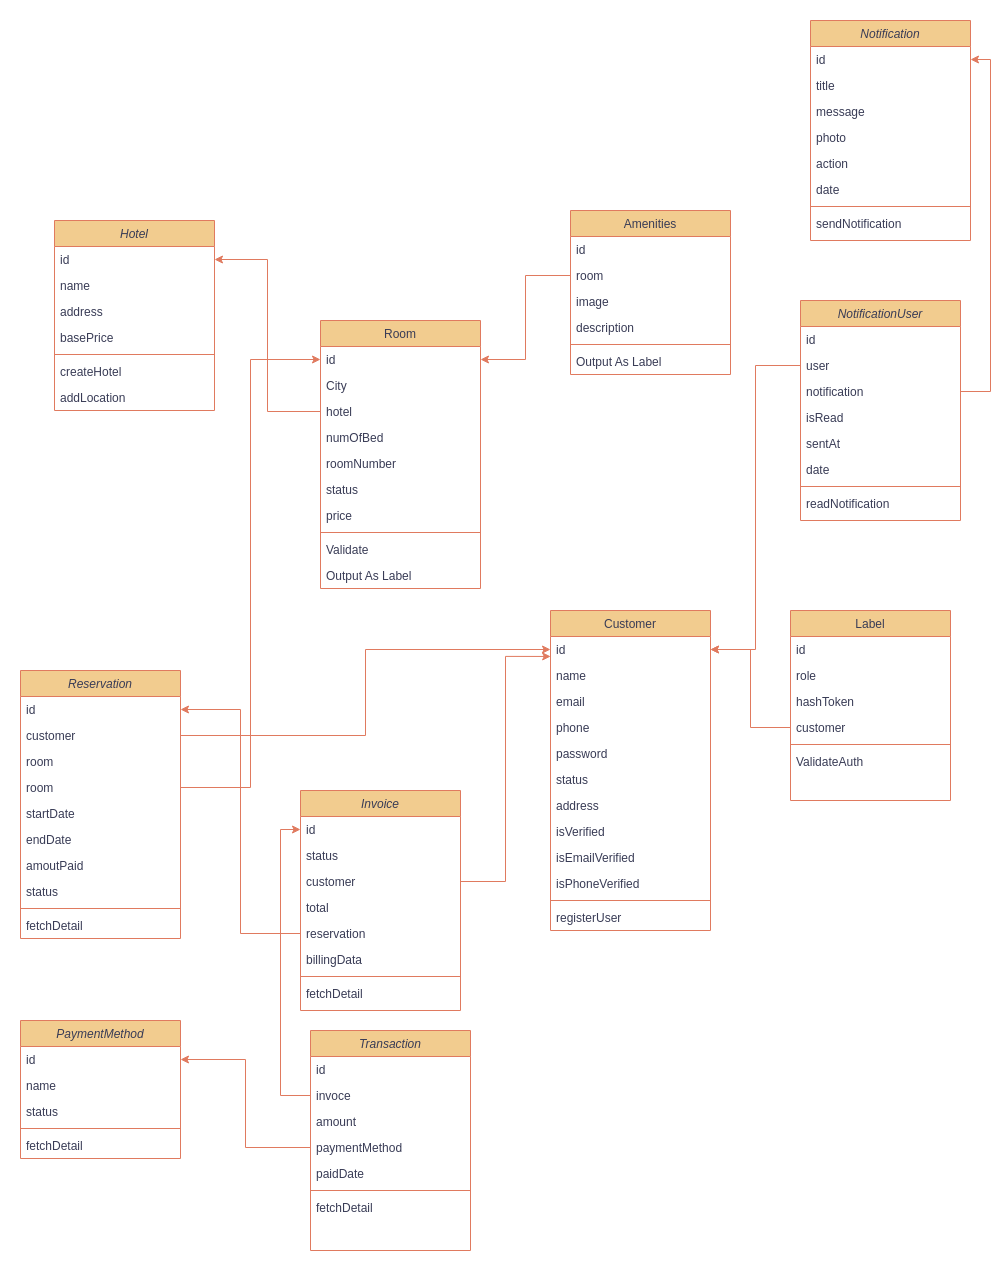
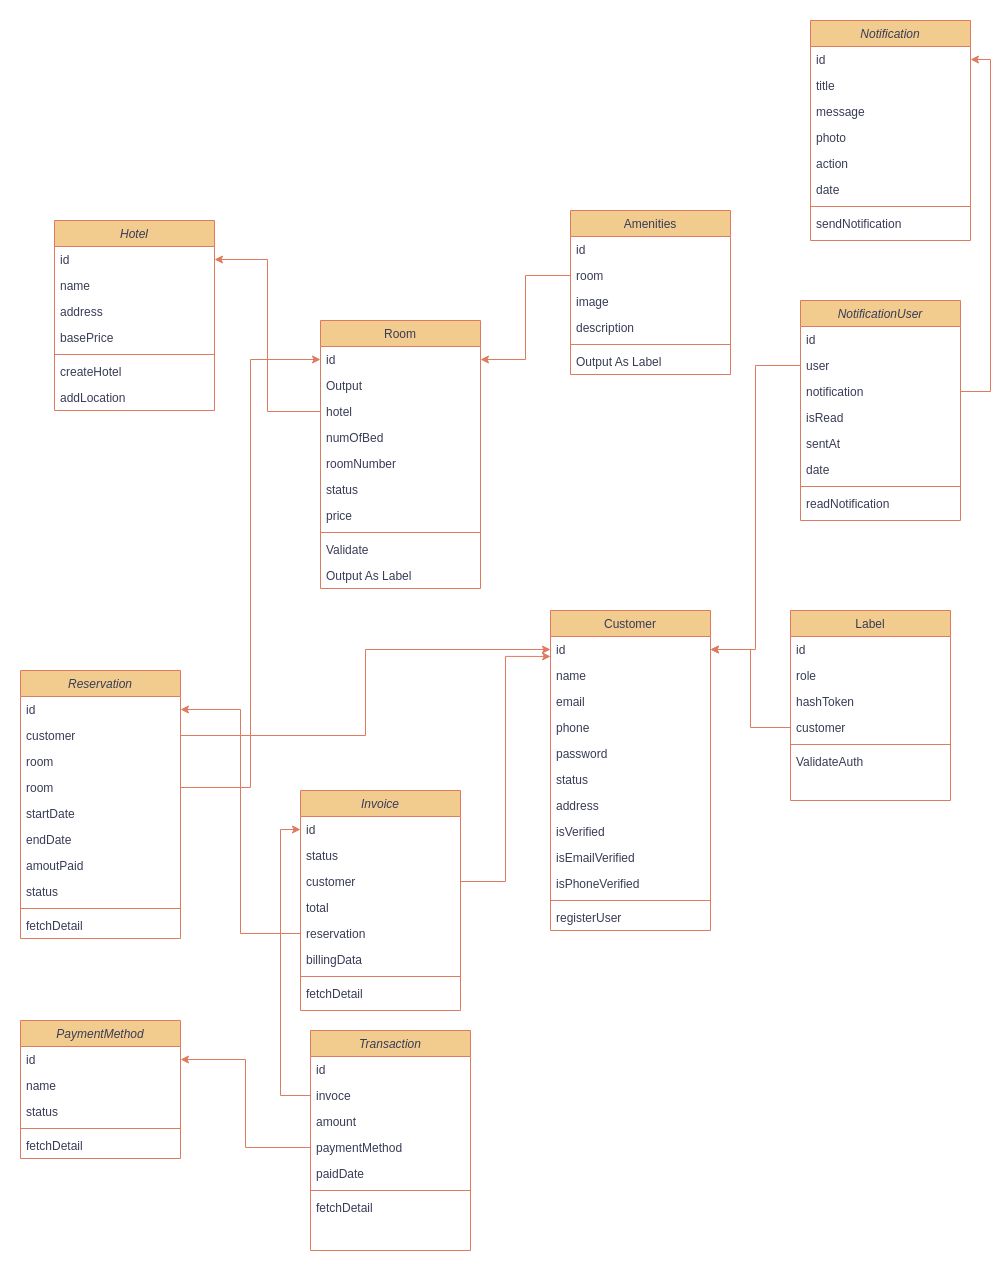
node "City": label "City" -> "Output"
